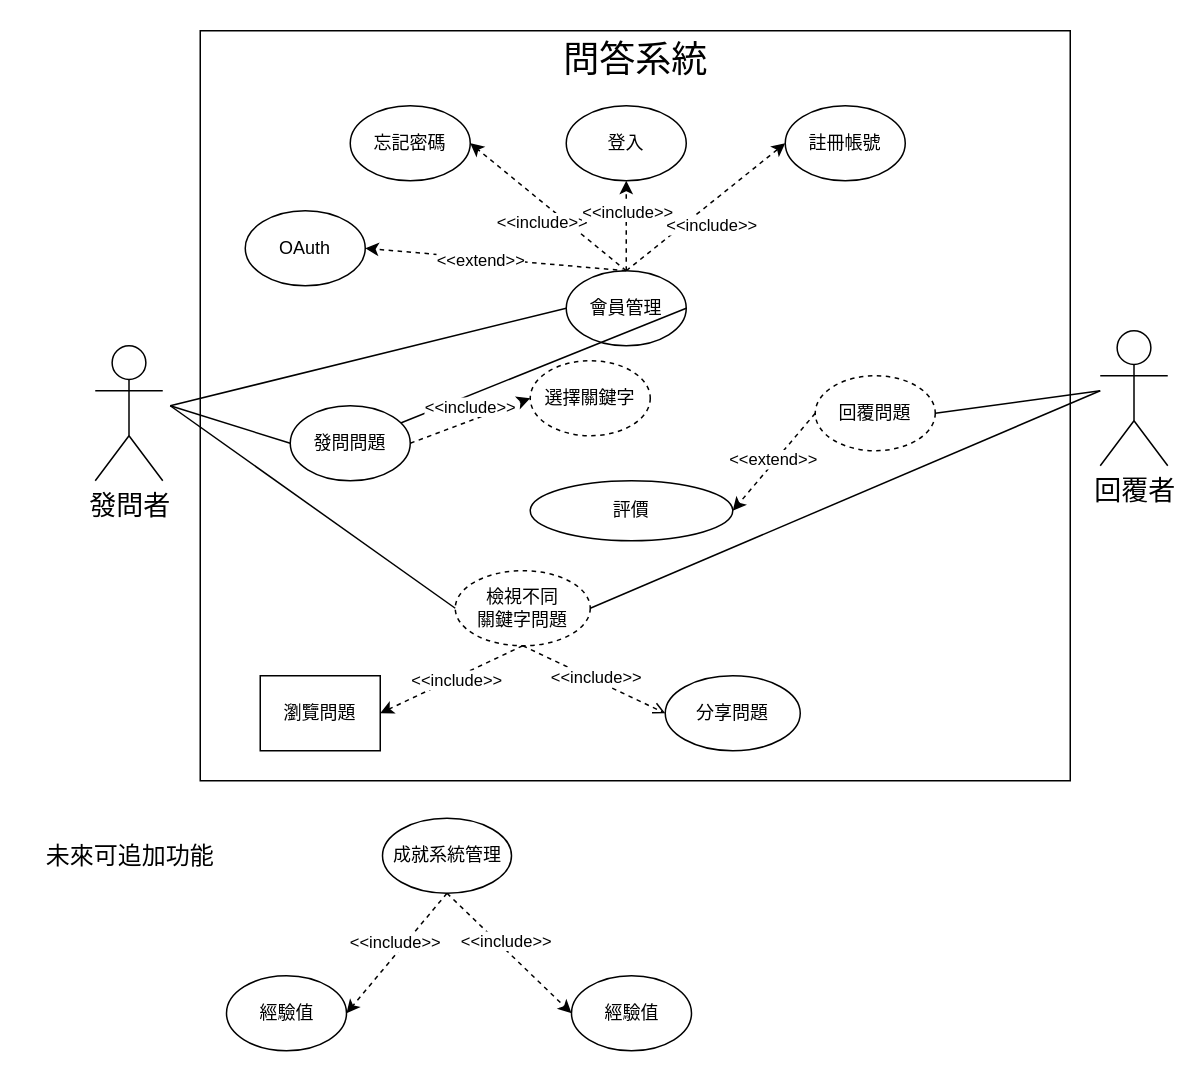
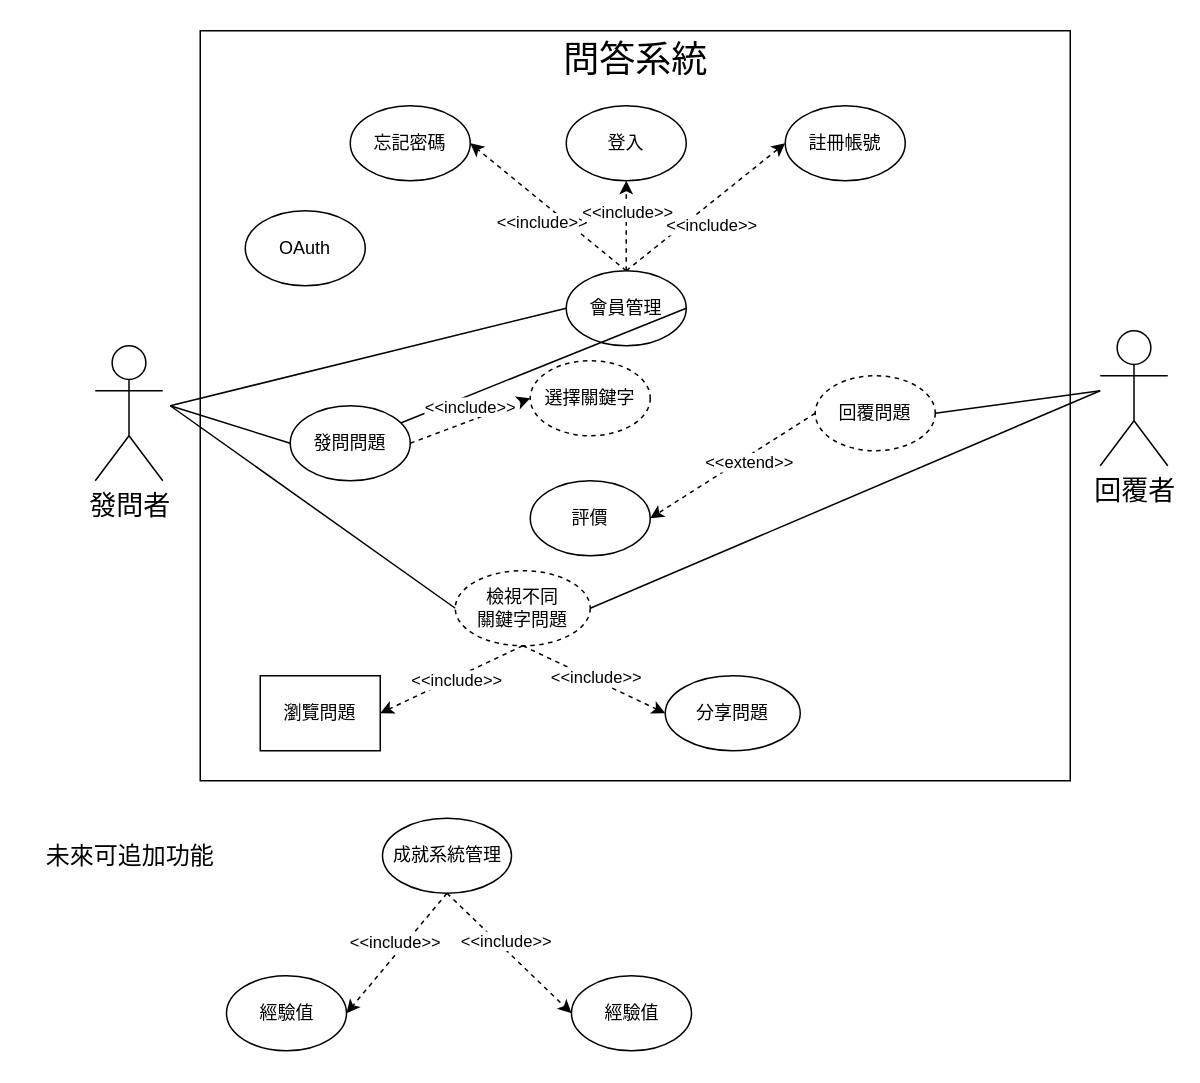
edge "會員管理" -> "OAuth": removed, label "<<extend>>"
node "評價": size 203x60 -> 120x75
edge "檢視不同 關鍵字問題" -> "分享問題": arrowhead open -> classic
